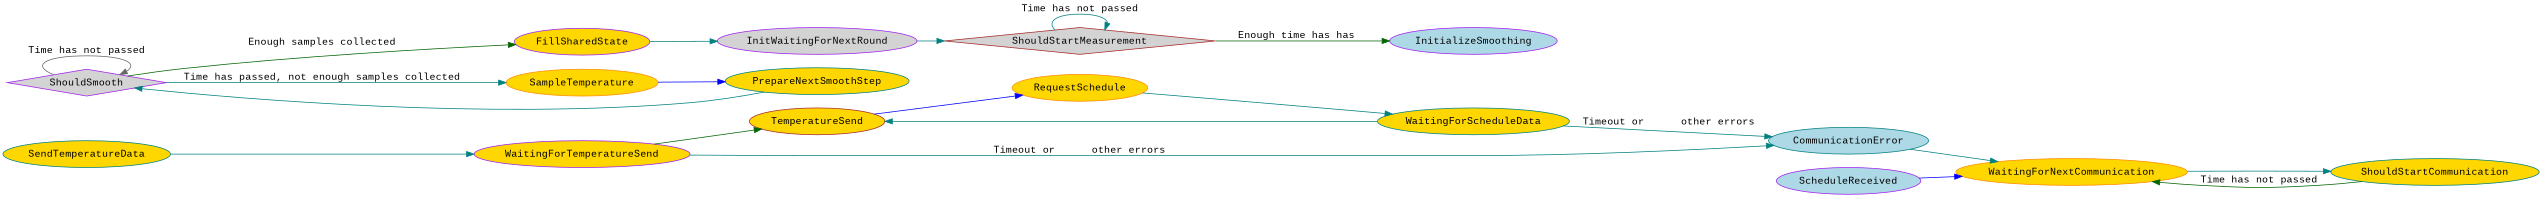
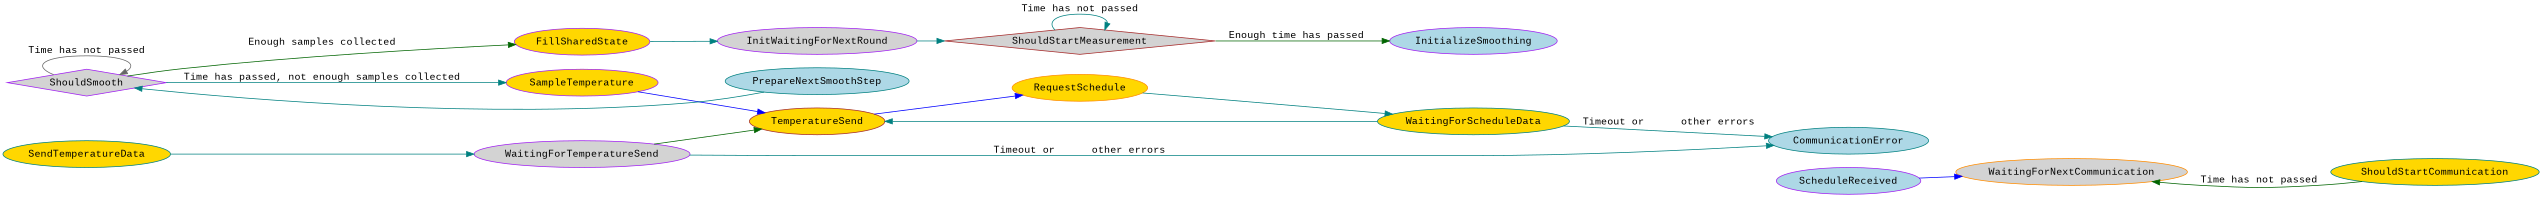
edge "ShouldStartMeasurement" -> "InitializeSmoothing": label "Enough time has has" -> "Enough time has passed"
node "PrepareNextSmoothStep": fillcolor gold -> lightblue
edge "SampleTemperature" -> "PrepareNextSmoothStep": now "SampleTemperature" -> "TemperatureSend"
node "SampleTemperature": color darkorange -> purple
node "WaitingForTemperatureSend": fillcolor gold -> lightgrey
edge "CommunicationError" -> "WaitingForNextCommunication": removed
edge "WaitingForNextCommunication" -> "ShouldStartCommunication": removed
node "WaitingForNextCommunication": fillcolor gold -> lightgrey
